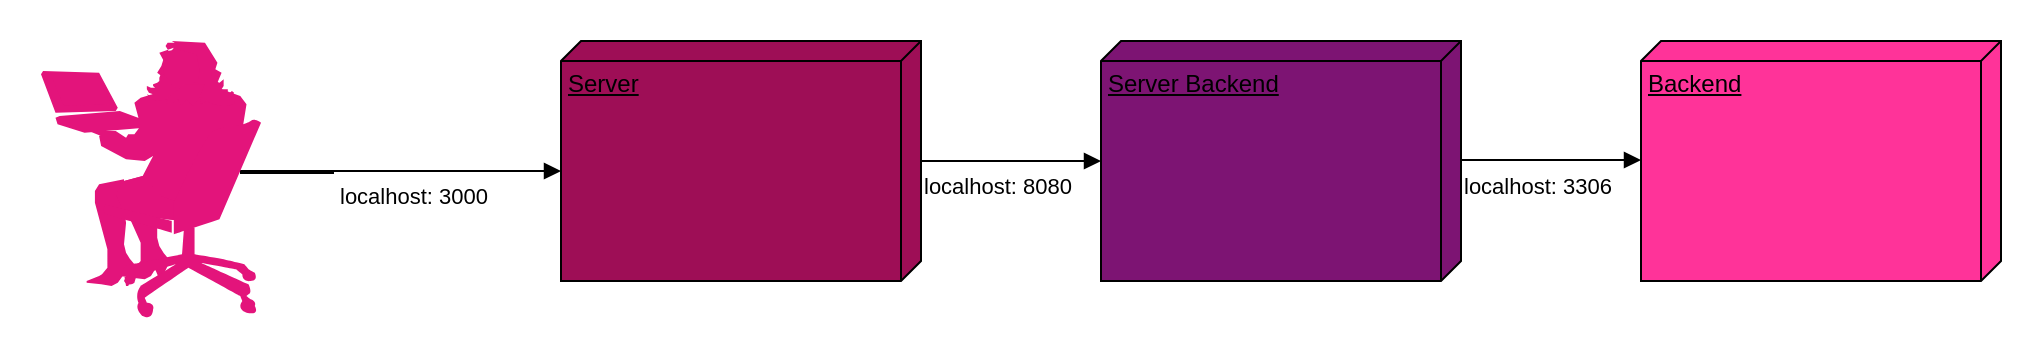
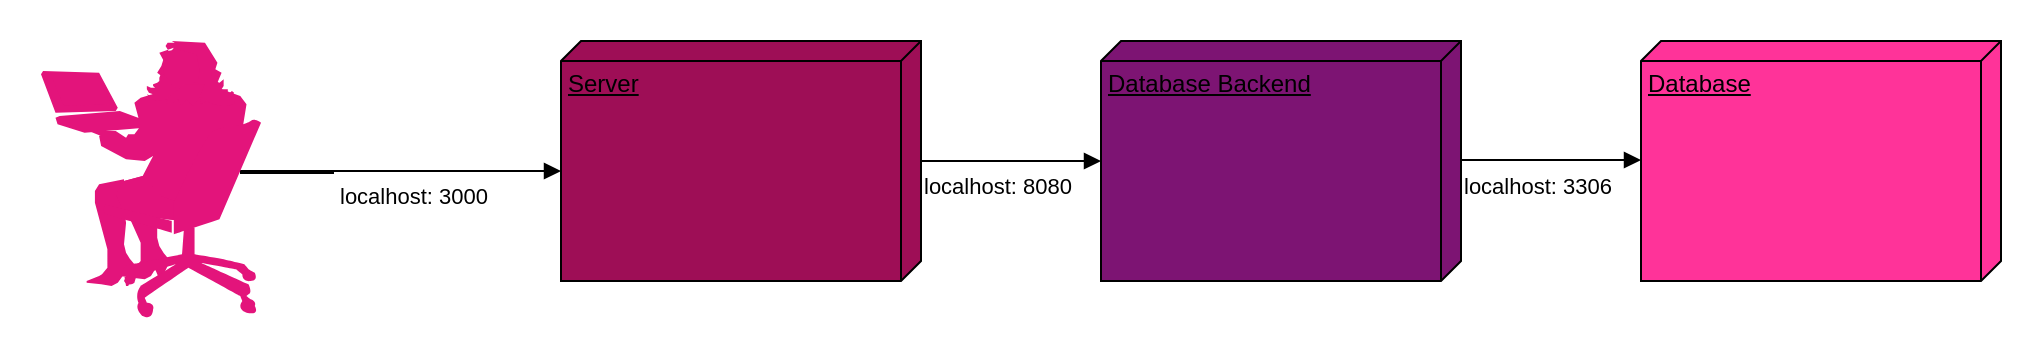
node "Server Backend": label "Server Backend" -> "Database Backend"
node "Backend": label "Backend" -> "Database"
